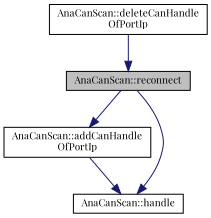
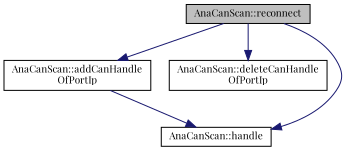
edge "AnaCanScan::deleteCanHandle OfPortIp" -> "AnaCanScan::reconnect": reversed
